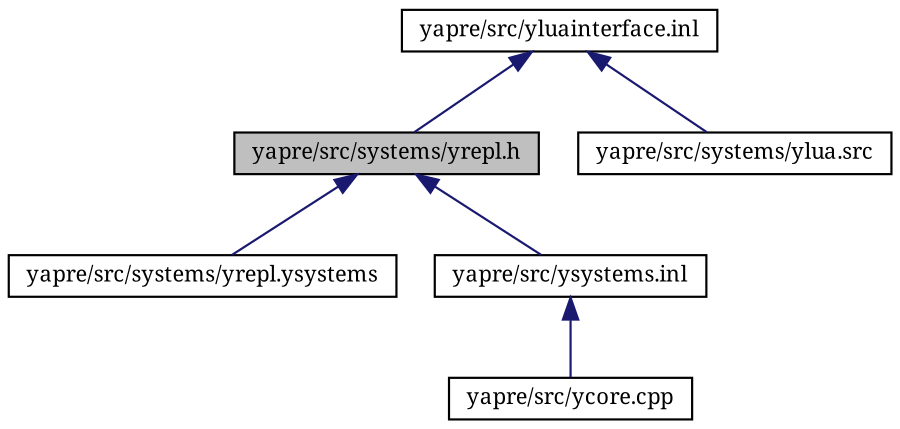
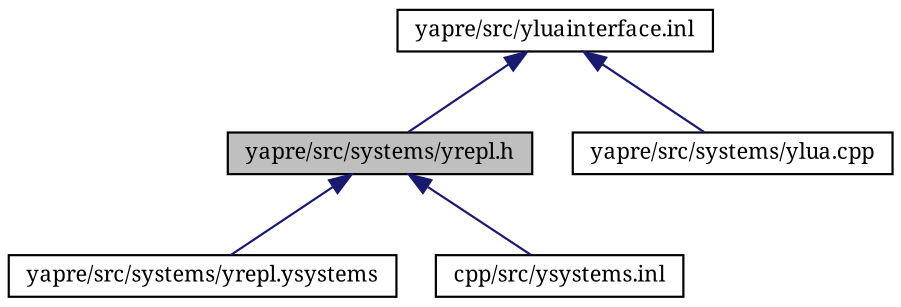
node "yapre/src/systems/ylua.src": label "yapre/src/systems/ylua.src" -> "yapre/src/systems/ylua.cpp"
node "yapre/src/ysystems.inl": label "yapre/src/ysystems.inl" -> "cpp/src/ysystems.inl"
node "yapre/src/ycore.cpp": removed
